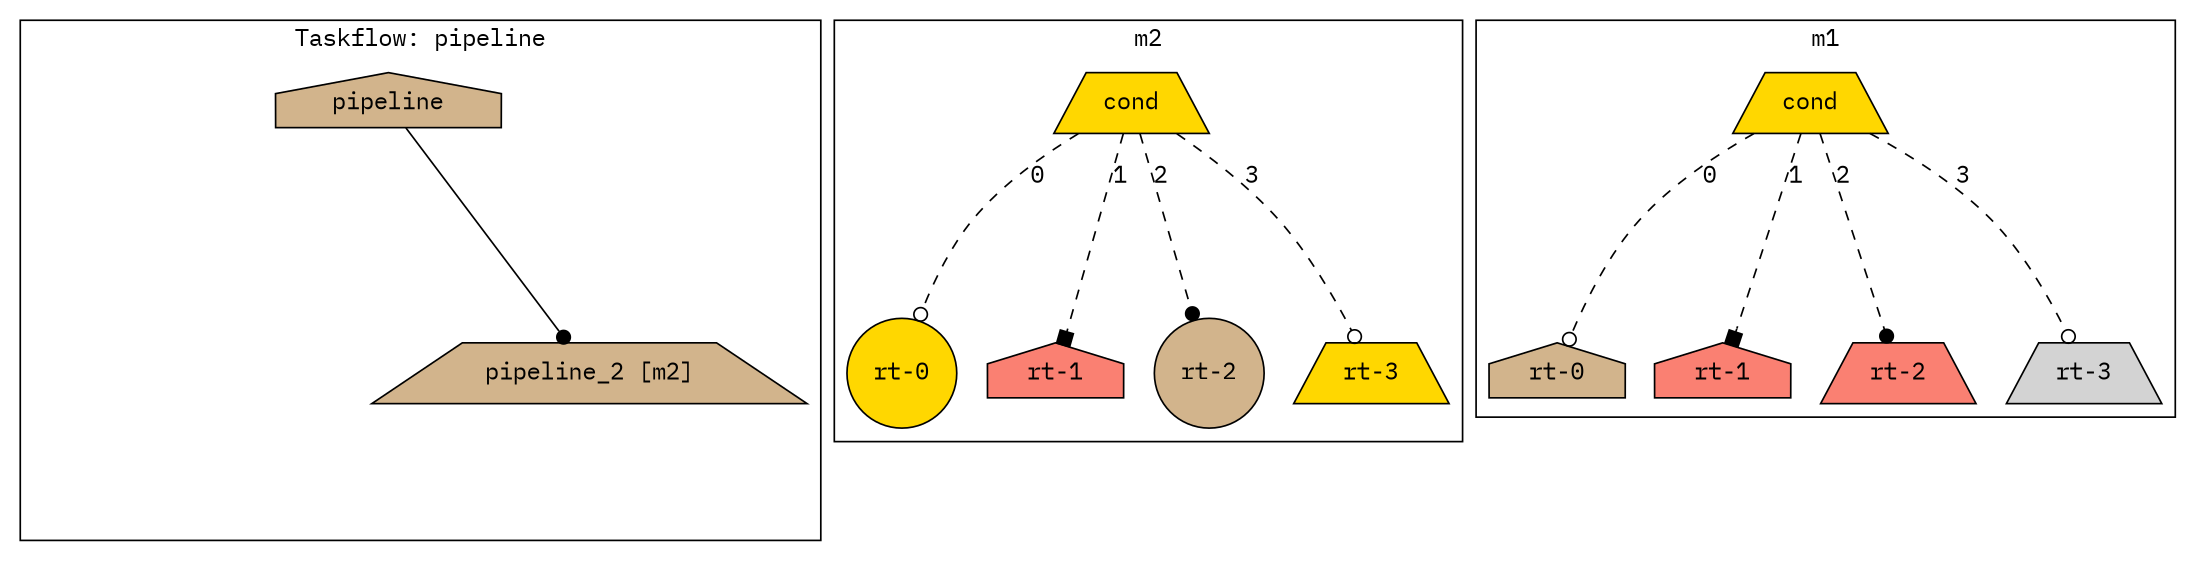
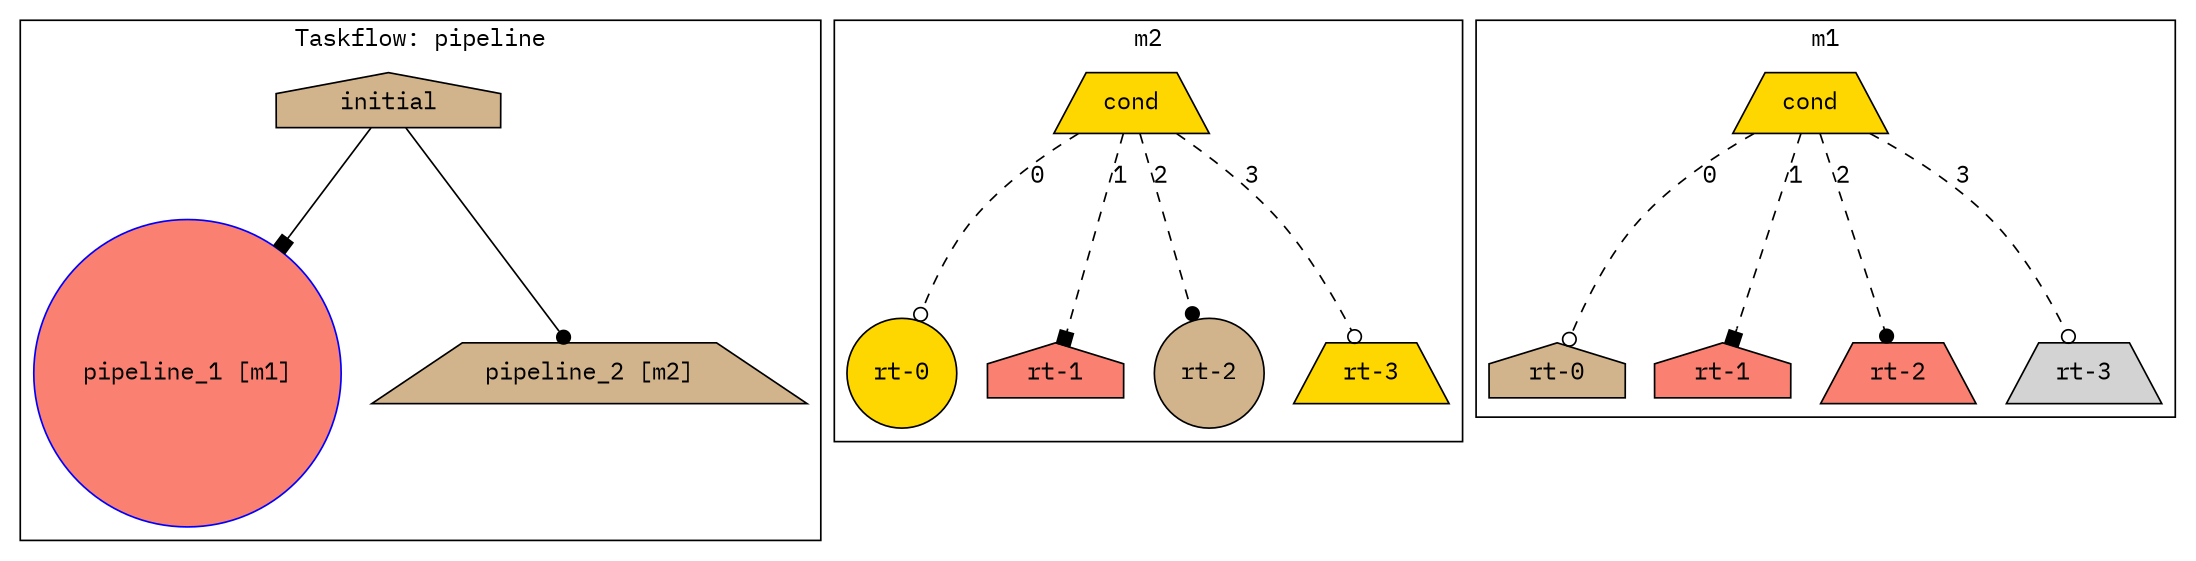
node "pipeline": label "pipeline" -> "initial"
node "pipeline_1 [m1]": added
